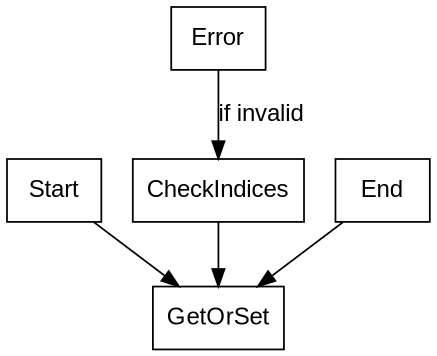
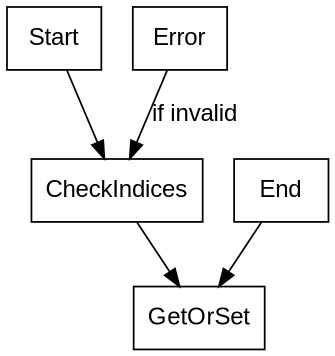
edge "Start" -> "GetOrSet": now "Start" -> "CheckIndices"
